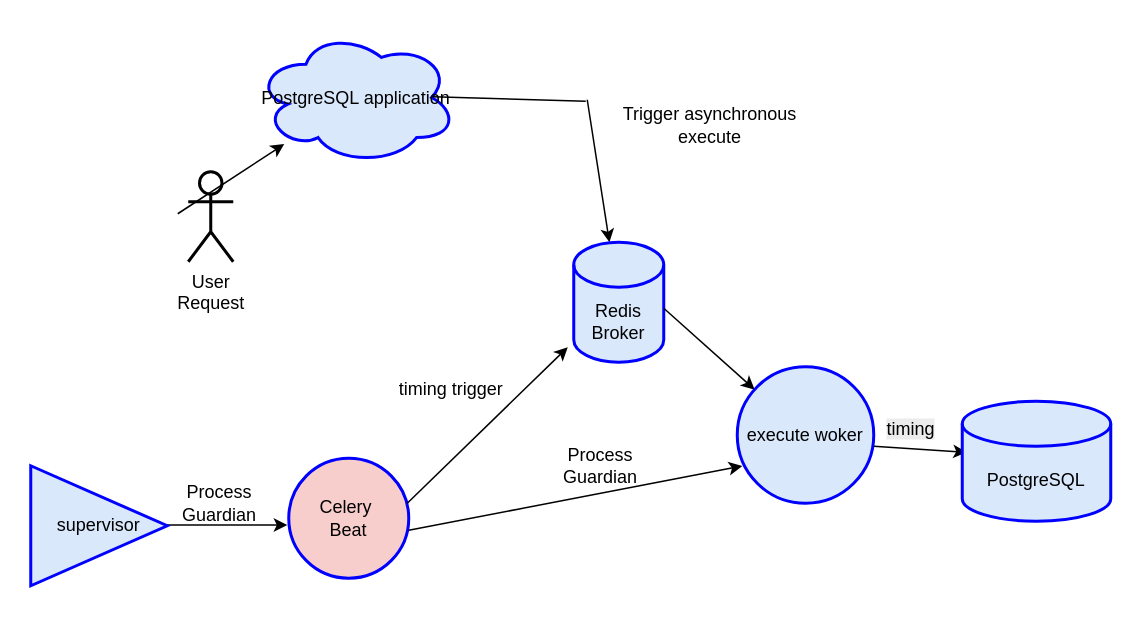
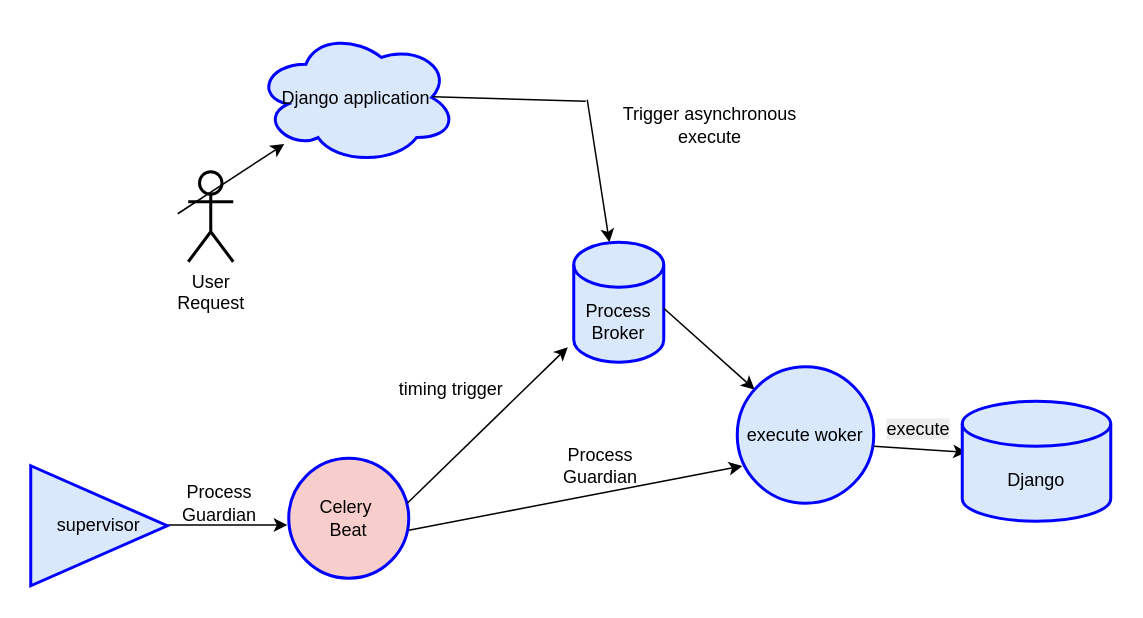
node "PostgreSQL application": label "PostgreSQL application" -> "Django application"
node "Redis Broker": label "Redis Broker" -> "Process Broker"
node "timing": label "timing" -> "execute"
node "PostgreSQL": label "PostgreSQL" -> "Django"
